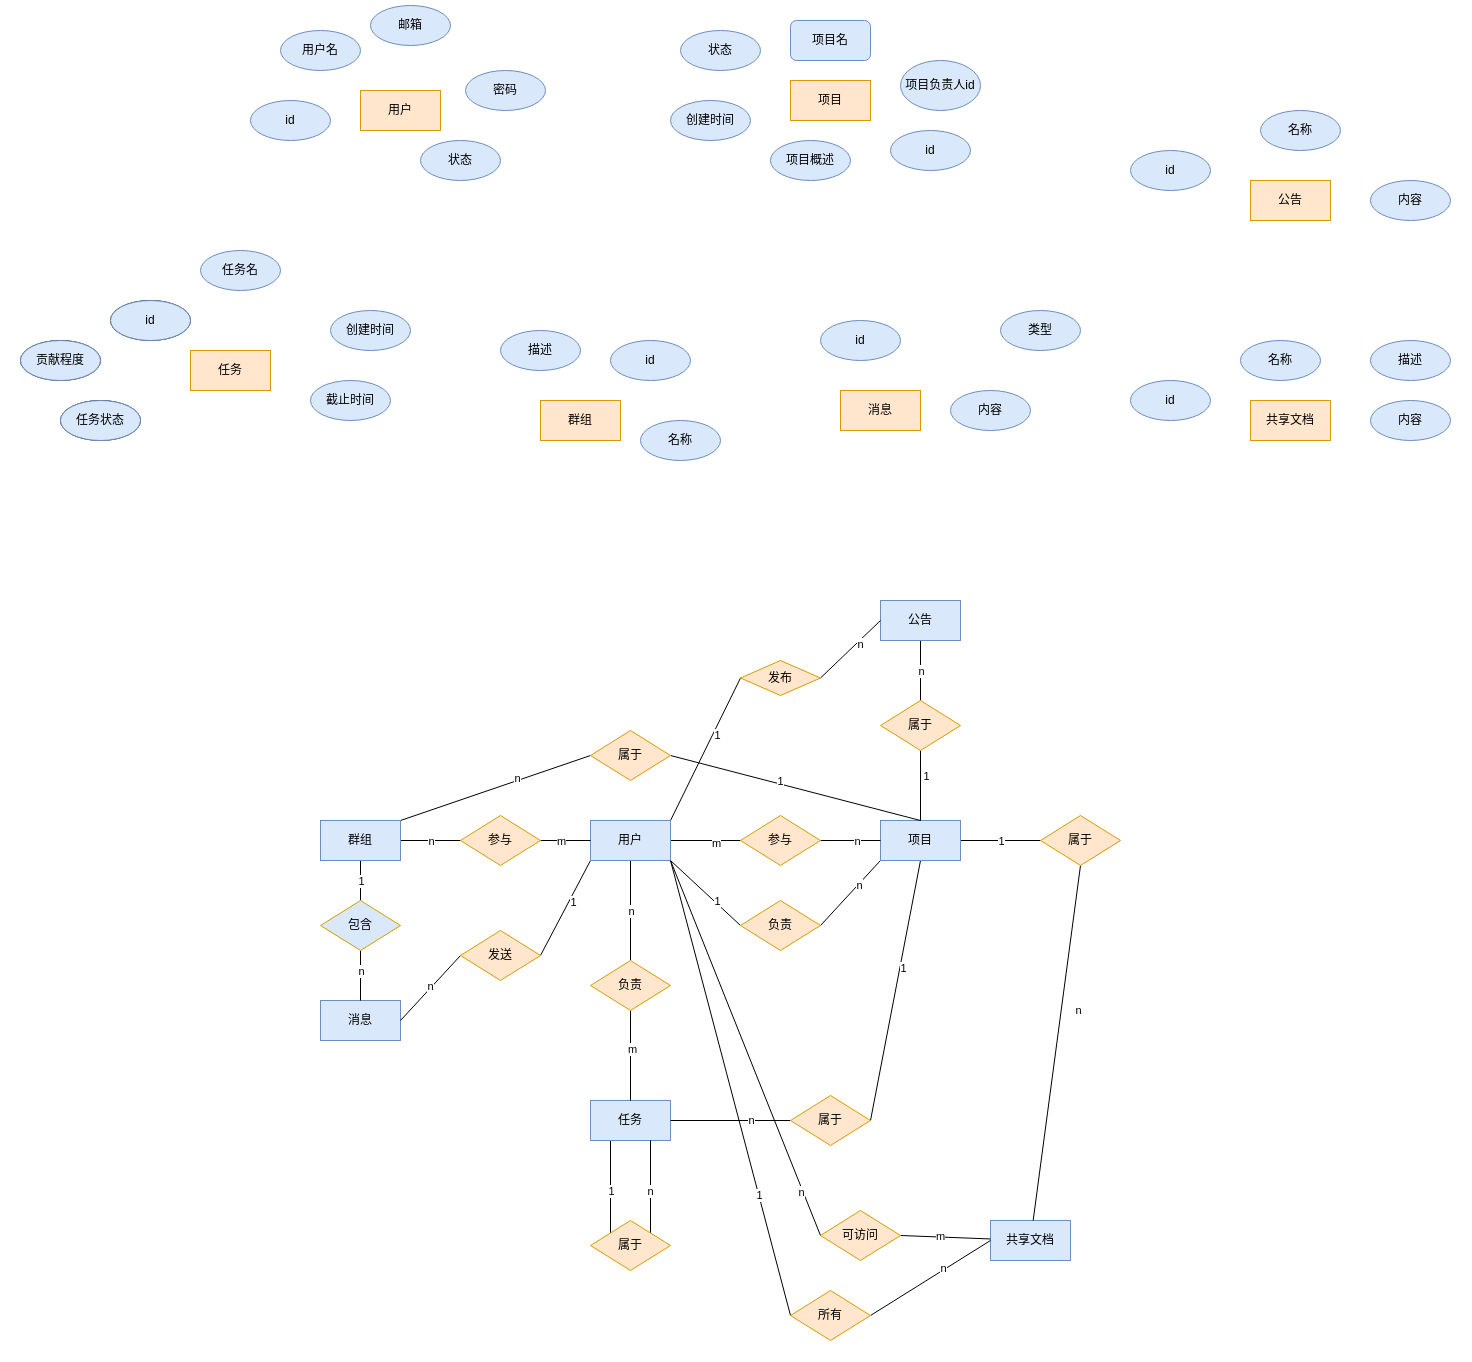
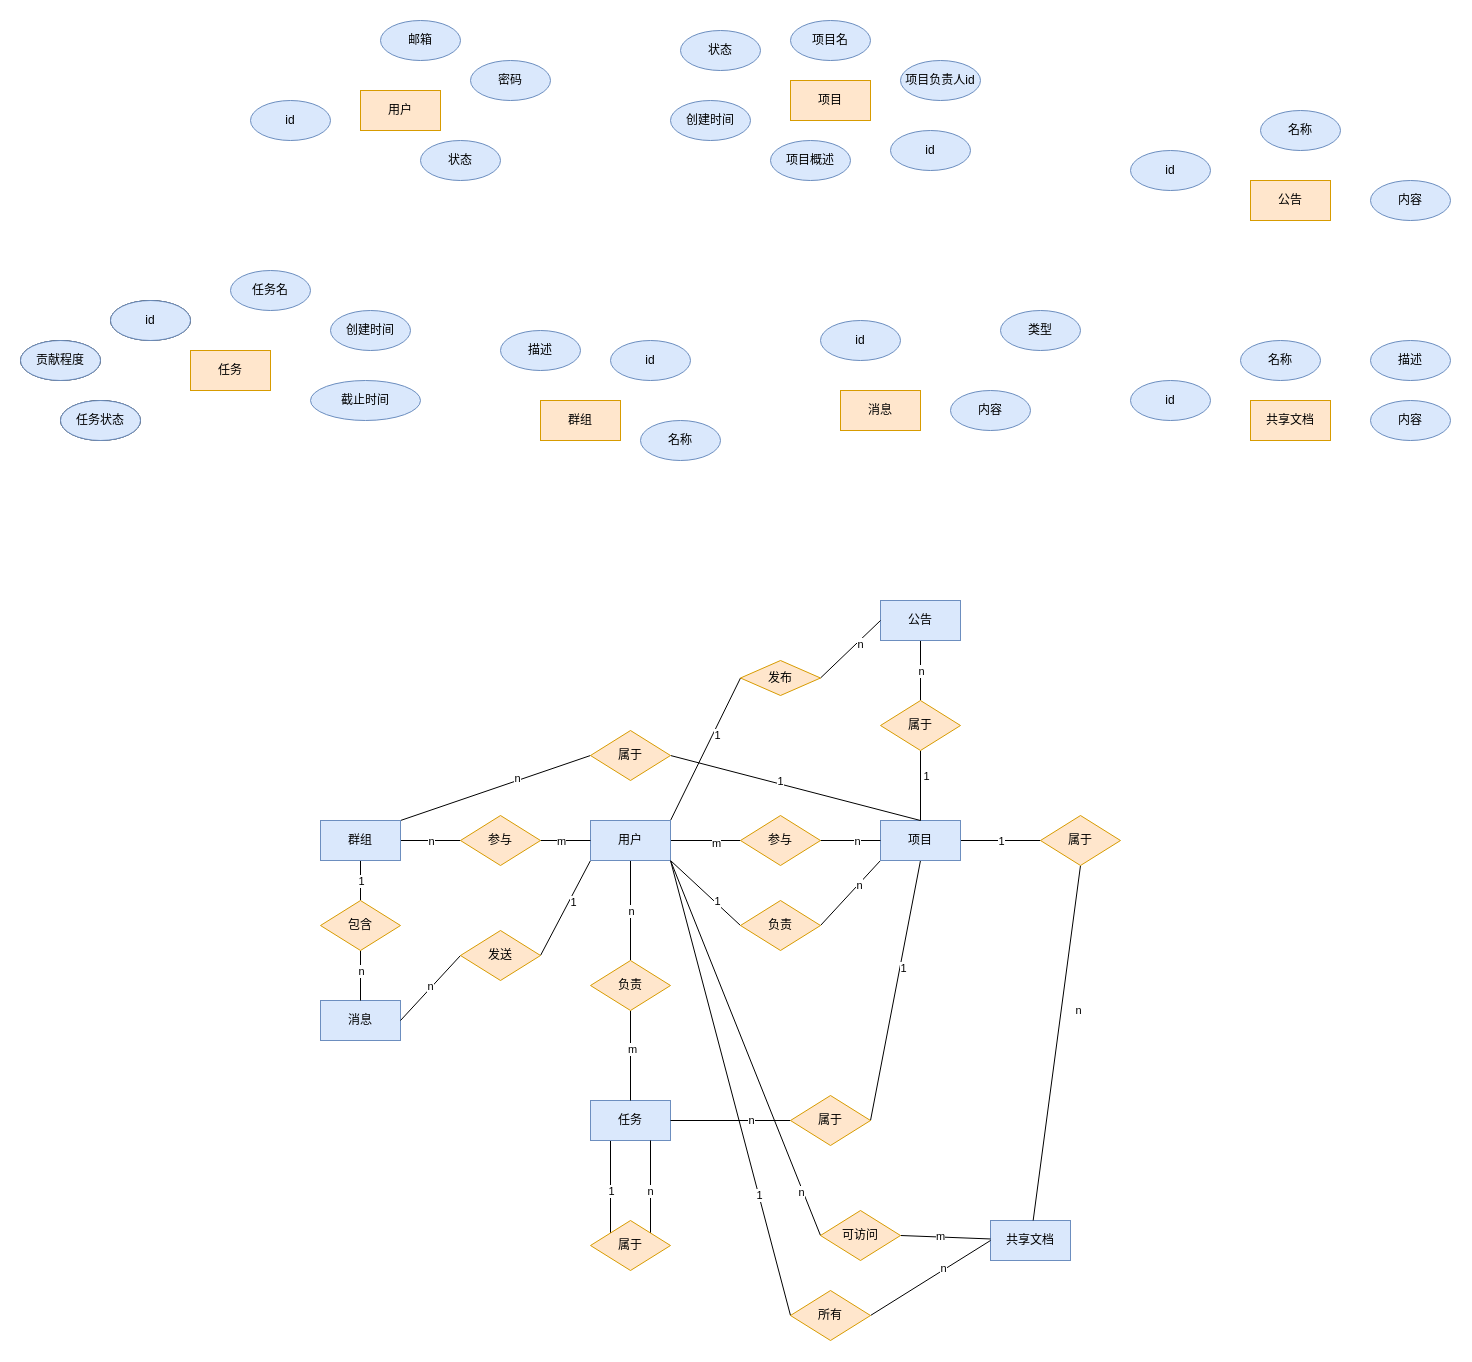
node "邮箱": moved (411, 26) -> (421, 41)
node "项目名": shape rounded rectangle -> ellipse
node "用户名": removed
node "项目负责人id": size 80x50 -> 80x40
node "密码": moved (506, 91) -> (511, 81)
node "任务名": moved (241, 271) -> (271, 291)
node "截止时间": size 80x40 -> 110x40
node "包含": fillcolor #dae8fc -> #ffe6cc
